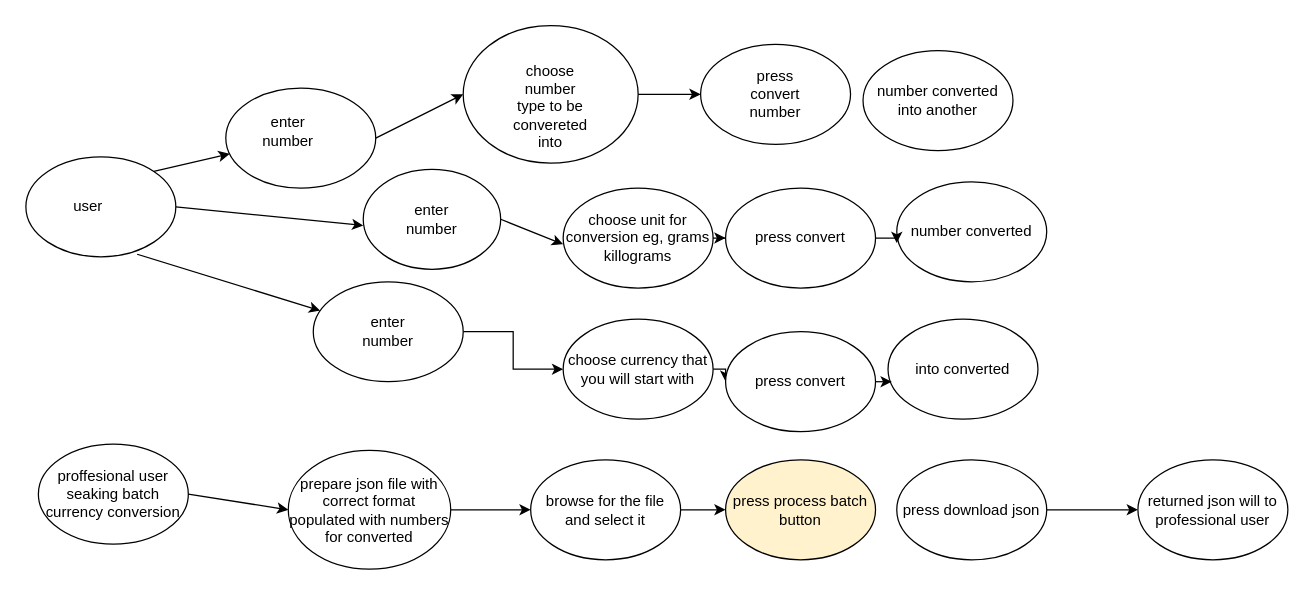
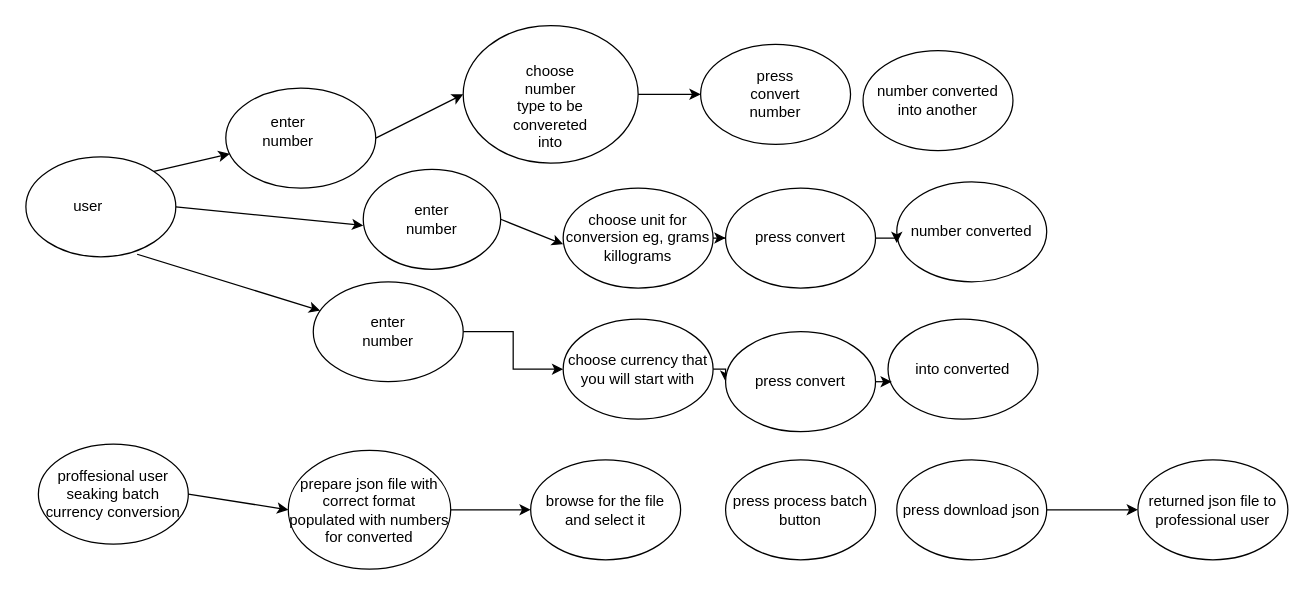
edge "browse for the file and select it" -> "press process batch button": removed
node "press process batch button": fillcolor #fff2cc -> #ffffff
node "returned json will to professional user": label "returned json will to professional user" -> "returned json file to professional user"
